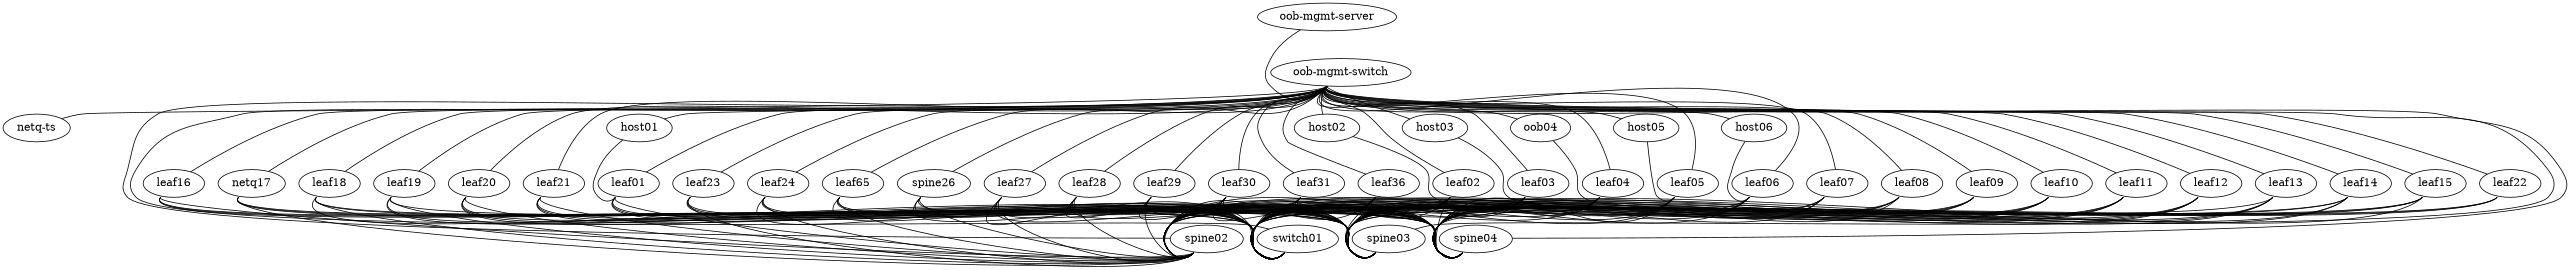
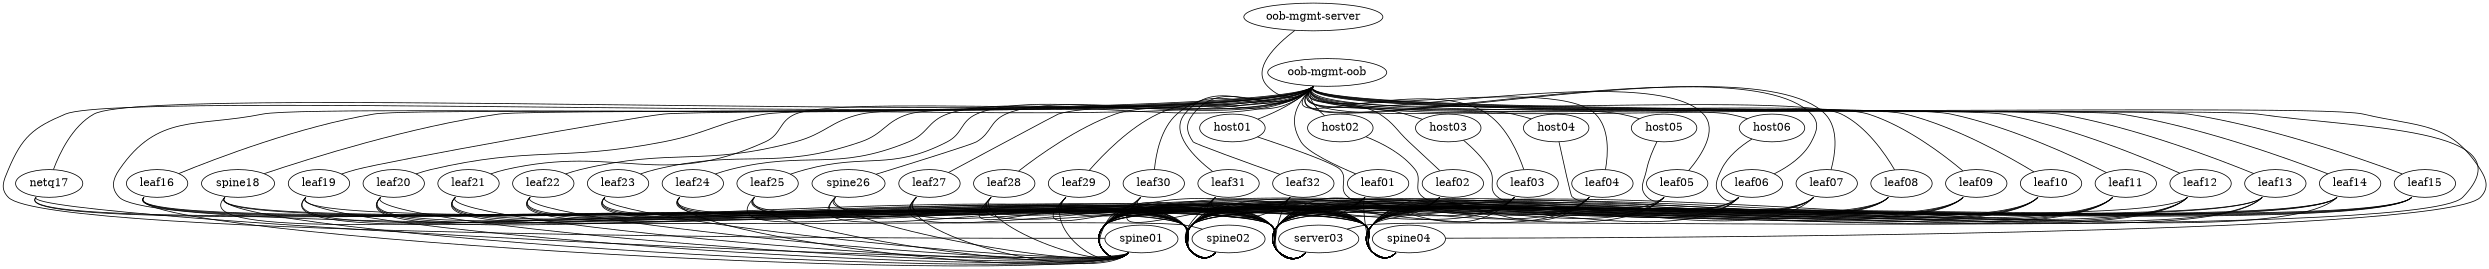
node "oob-mgmt-switch": label "oob-mgmt-switch" -> "oob-mgmt-oob"
node "netq-ts": removed
node "oob04": label "oob04" -> "host04"
node "leaf18": label "leaf18" -> "spine18"
node "leaf65": label "leaf65" -> "leaf25"
node "leaf36": label "leaf36" -> "leaf32"
edge "leaf22" -- "spine02": added
edge "netq17" -- "spine04": removed
node "switch01": label "switch01" -> "spine01"
node "spine03": label "spine03" -> "server03"
